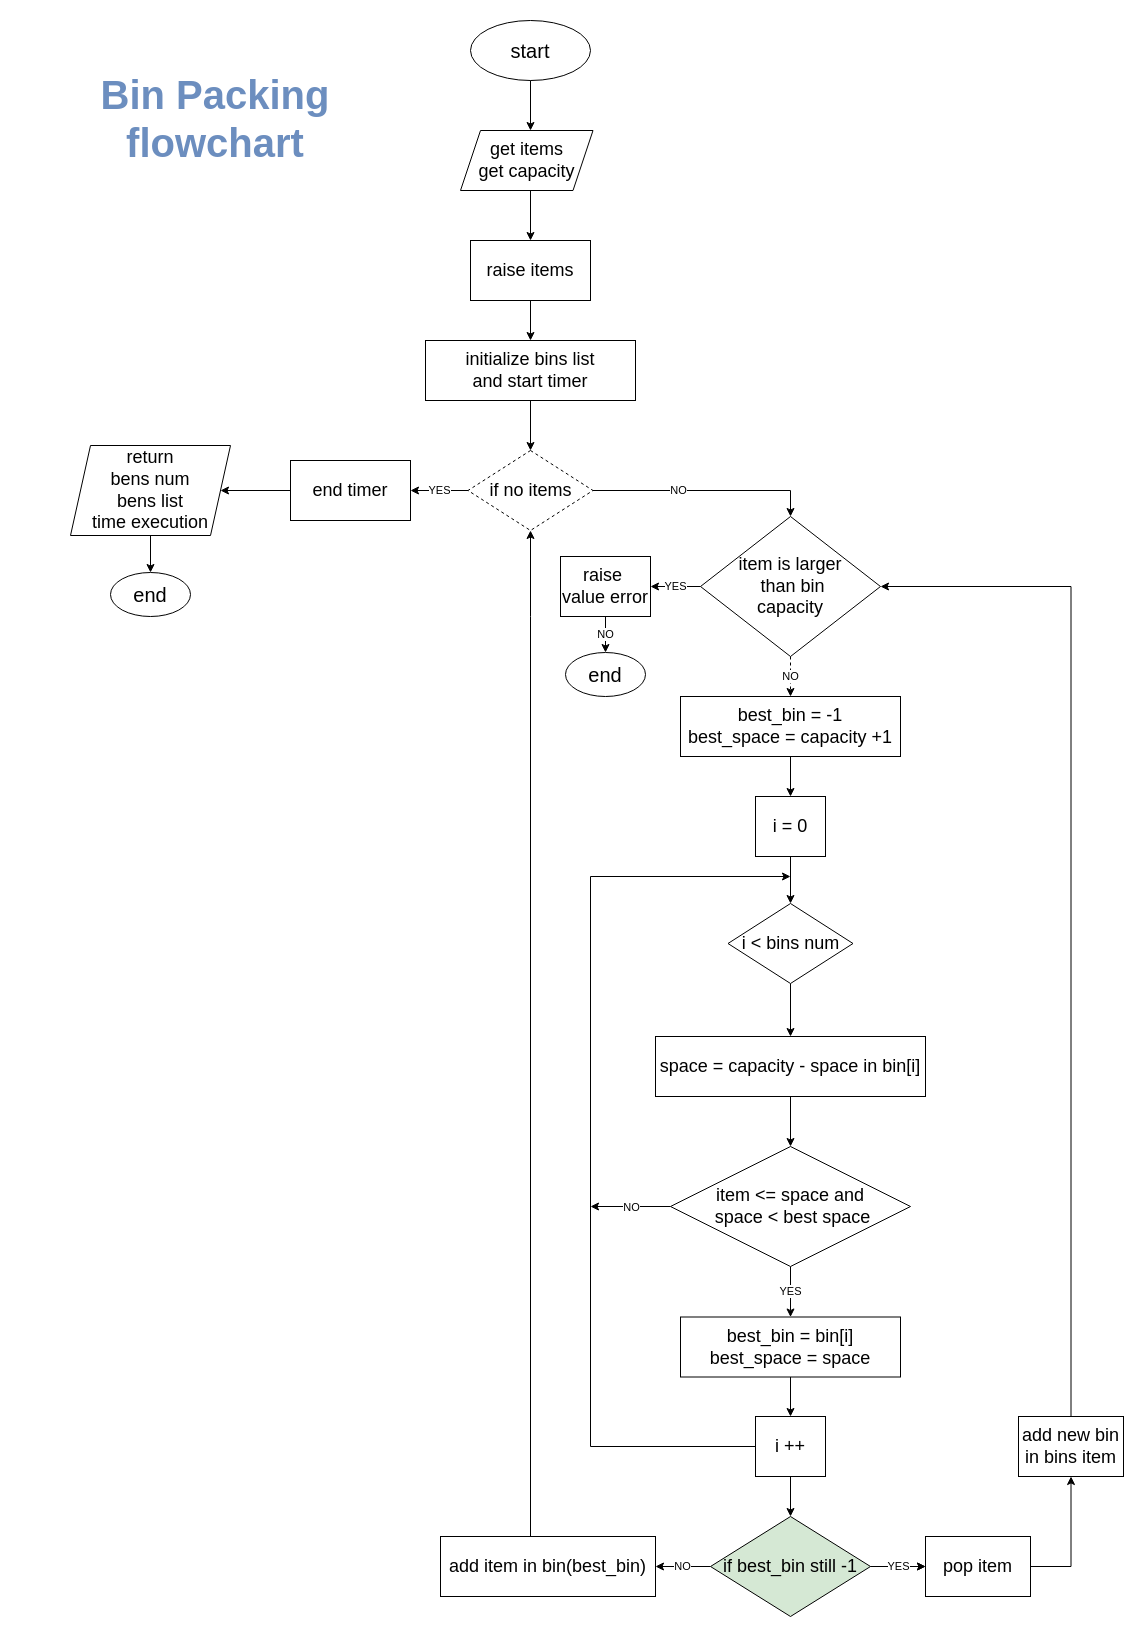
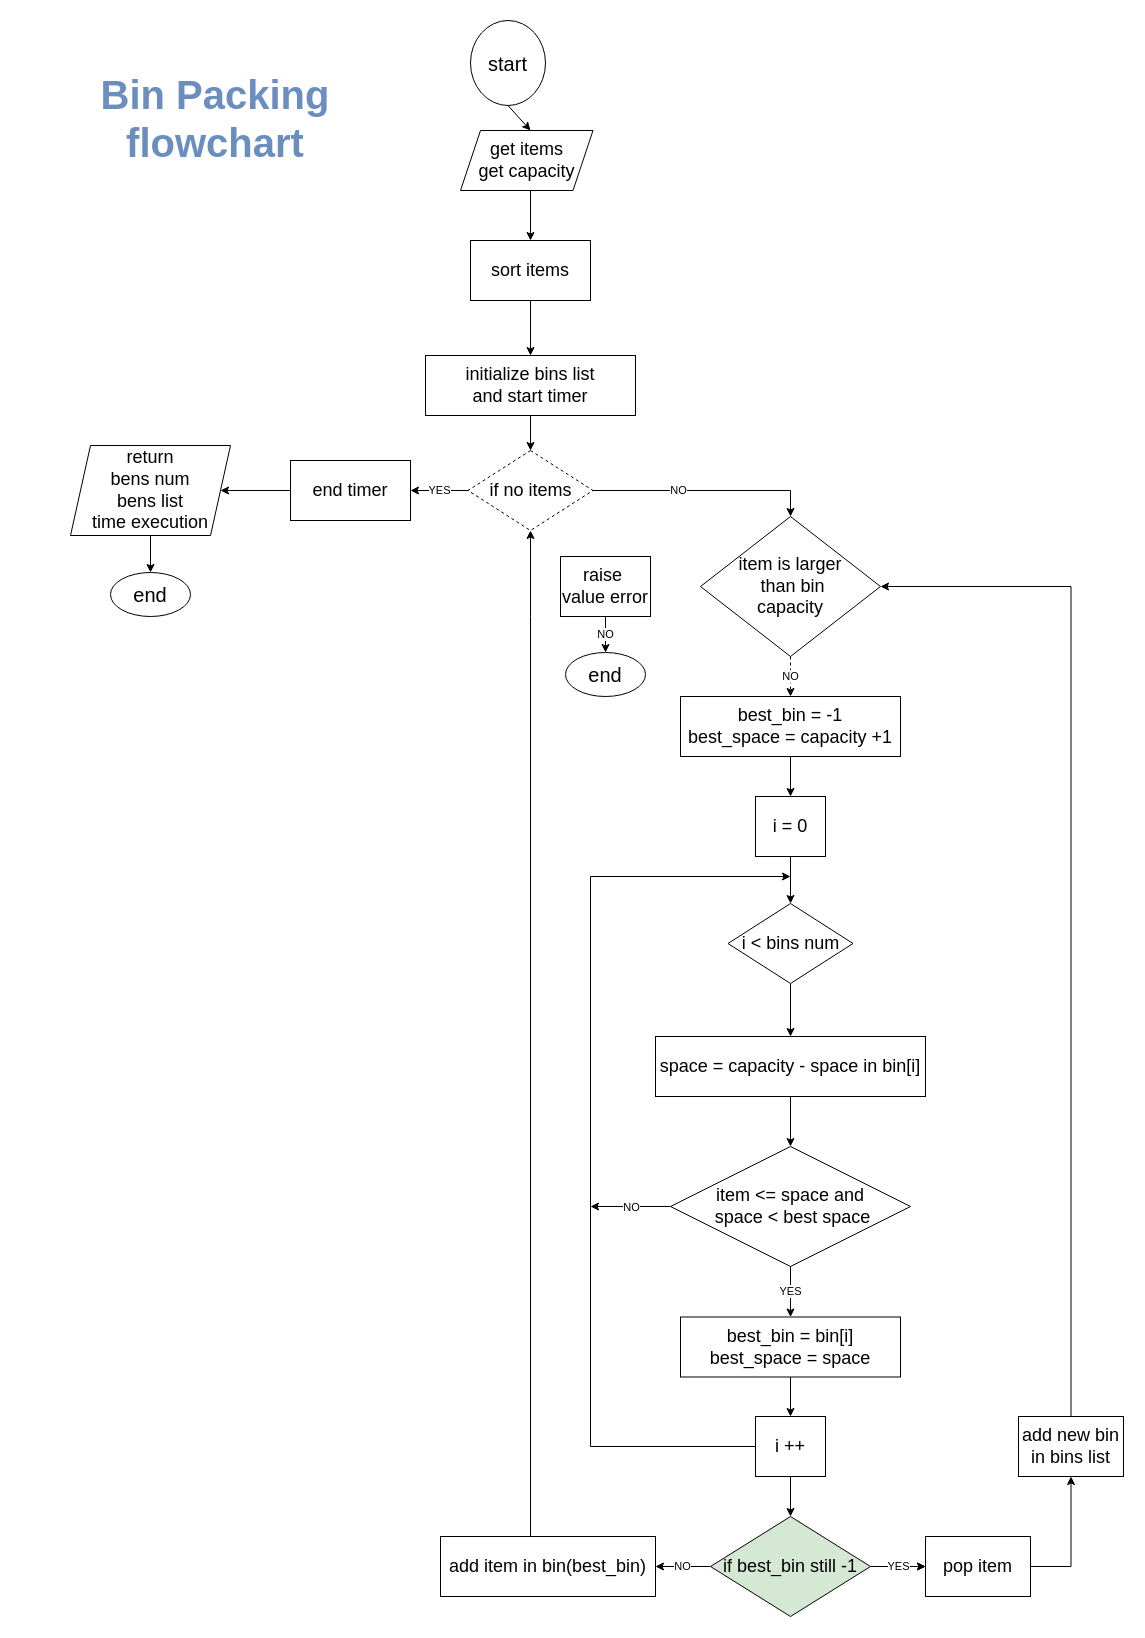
node "start": size 120x60 -> 75x85
node "raise items": label "raise items" -> "sort items"
node "initialize bins list and start timer": moved (531, 371) -> (531, 386)
edge "item is larger than bin capacity" -> "raise value error": removed, label "YES"
node "add new bin in bins item": label "add new bin in bins item" -> "add new bin in bins list"
